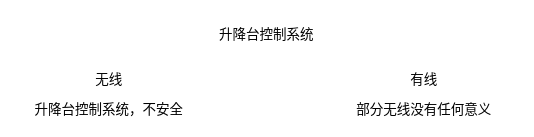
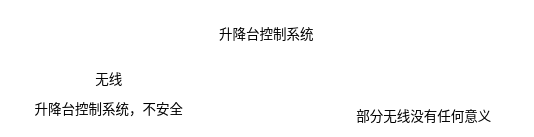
node "有线": removed
node "部分无线没有任何意义": moved (424, 109) -> (424, 117)
